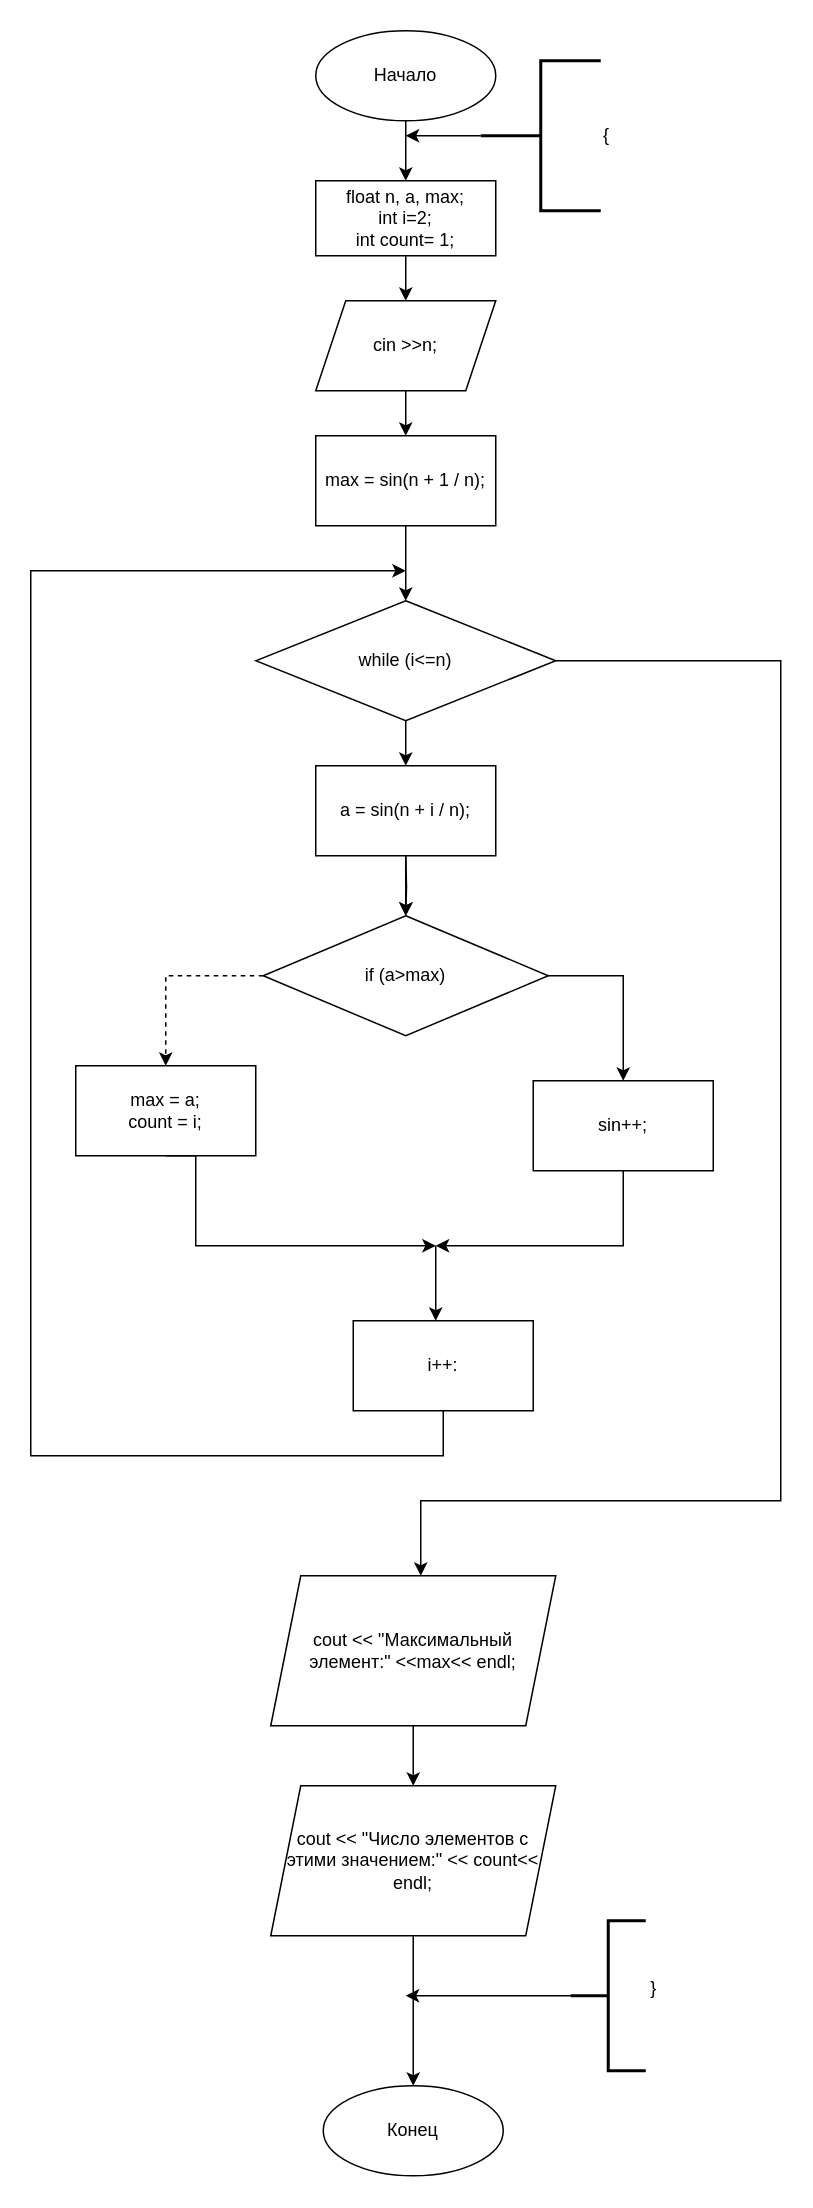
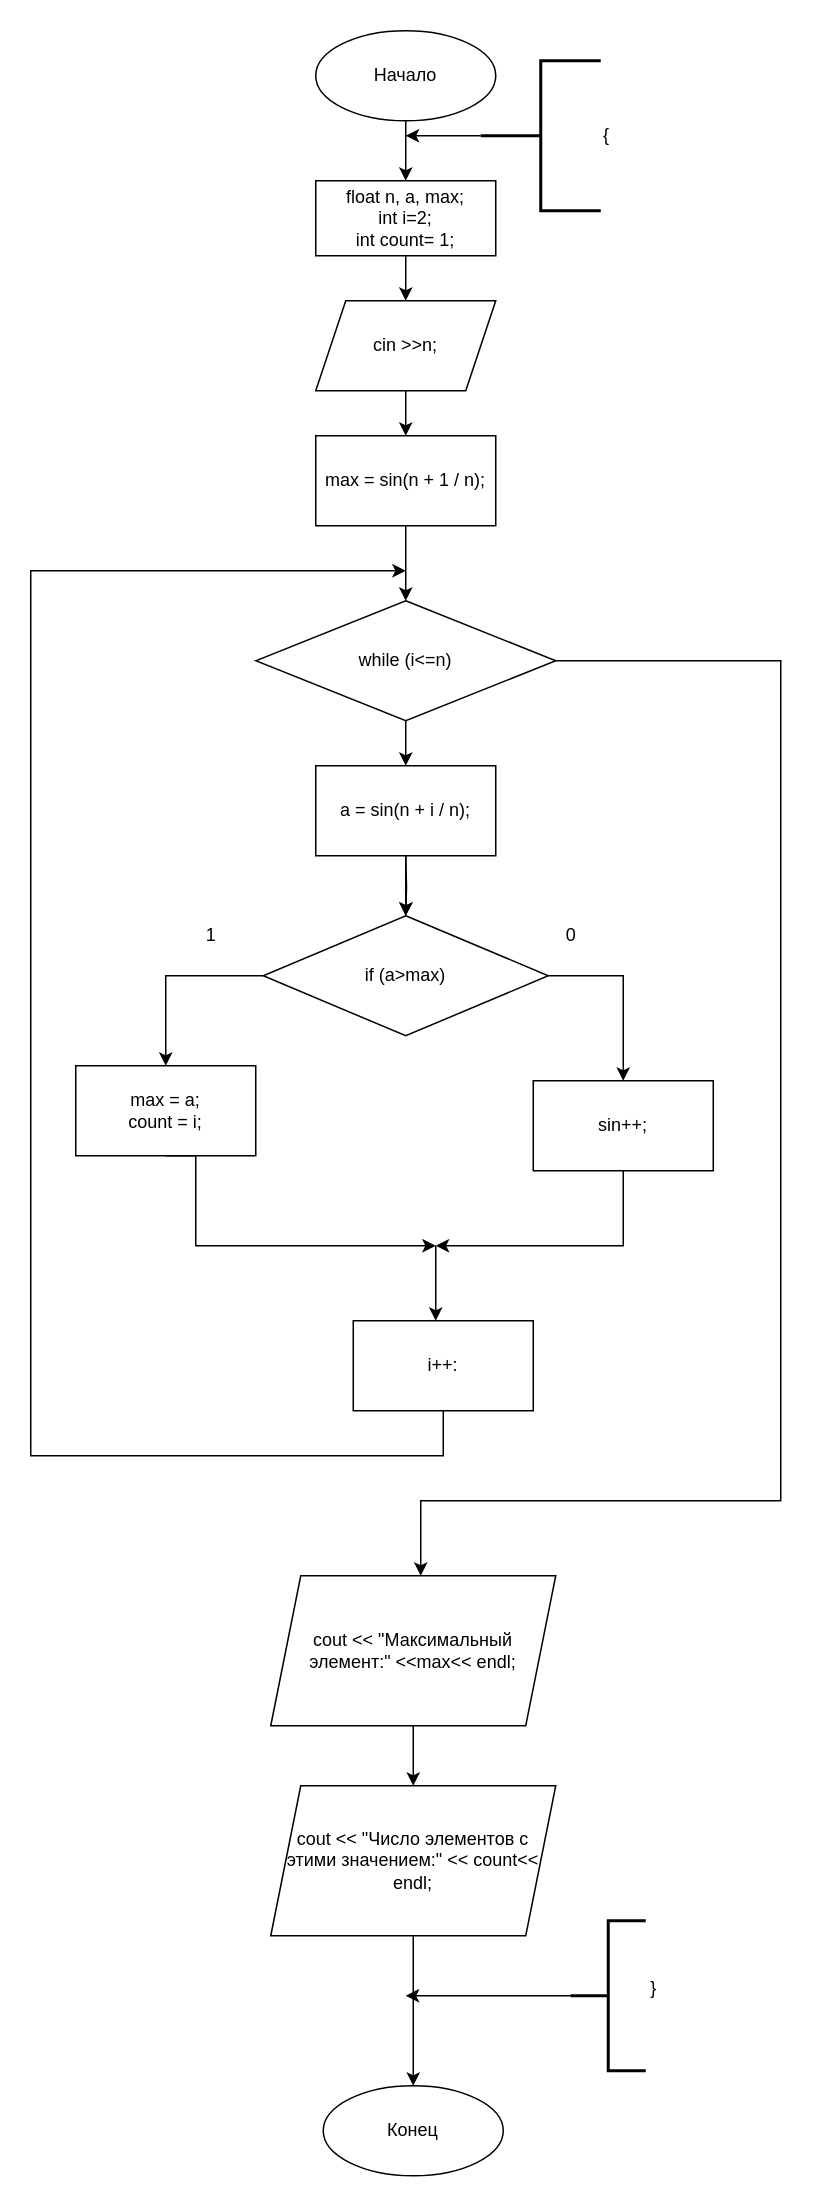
node "1": added
node "0": added
edge "if (a>max)" -> "max = a; count = i;": style dashed -> solid
